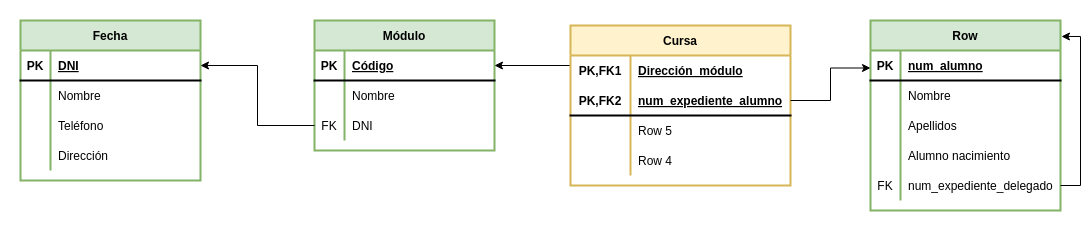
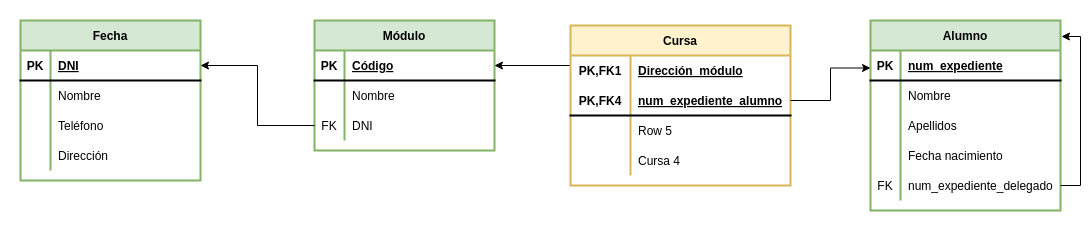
node "Row": label "Row" -> "Alumno"
node "num_alumno": label "num_alumno" -> "num_expediente"
node "PK,FK2": label "PK,FK2" -> "PK,FK4"
node "Alumno nacimiento": label "Alumno nacimiento" -> "Fecha nacimiento"
node "Row 4": label "Row 4" -> "Cursa 4"
